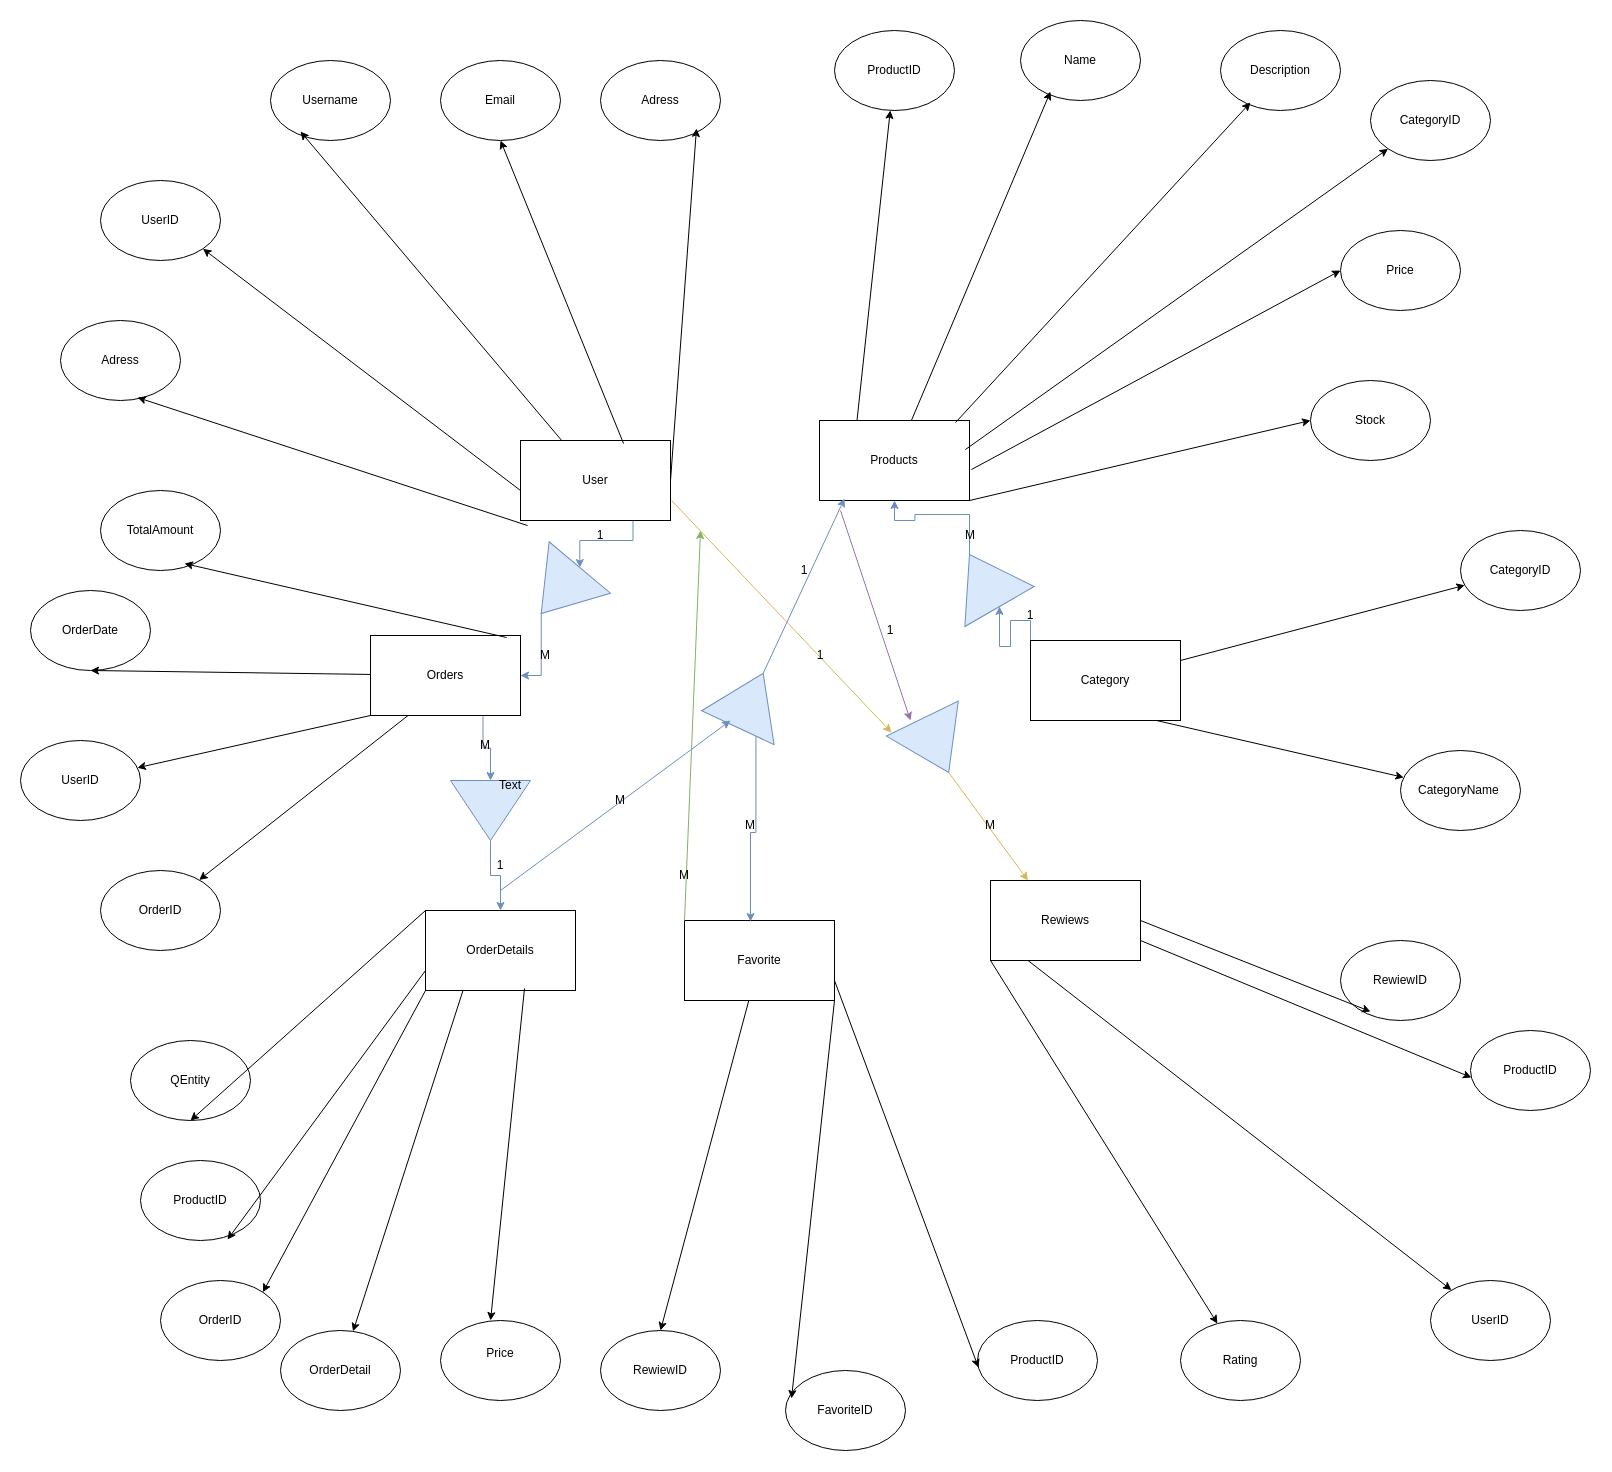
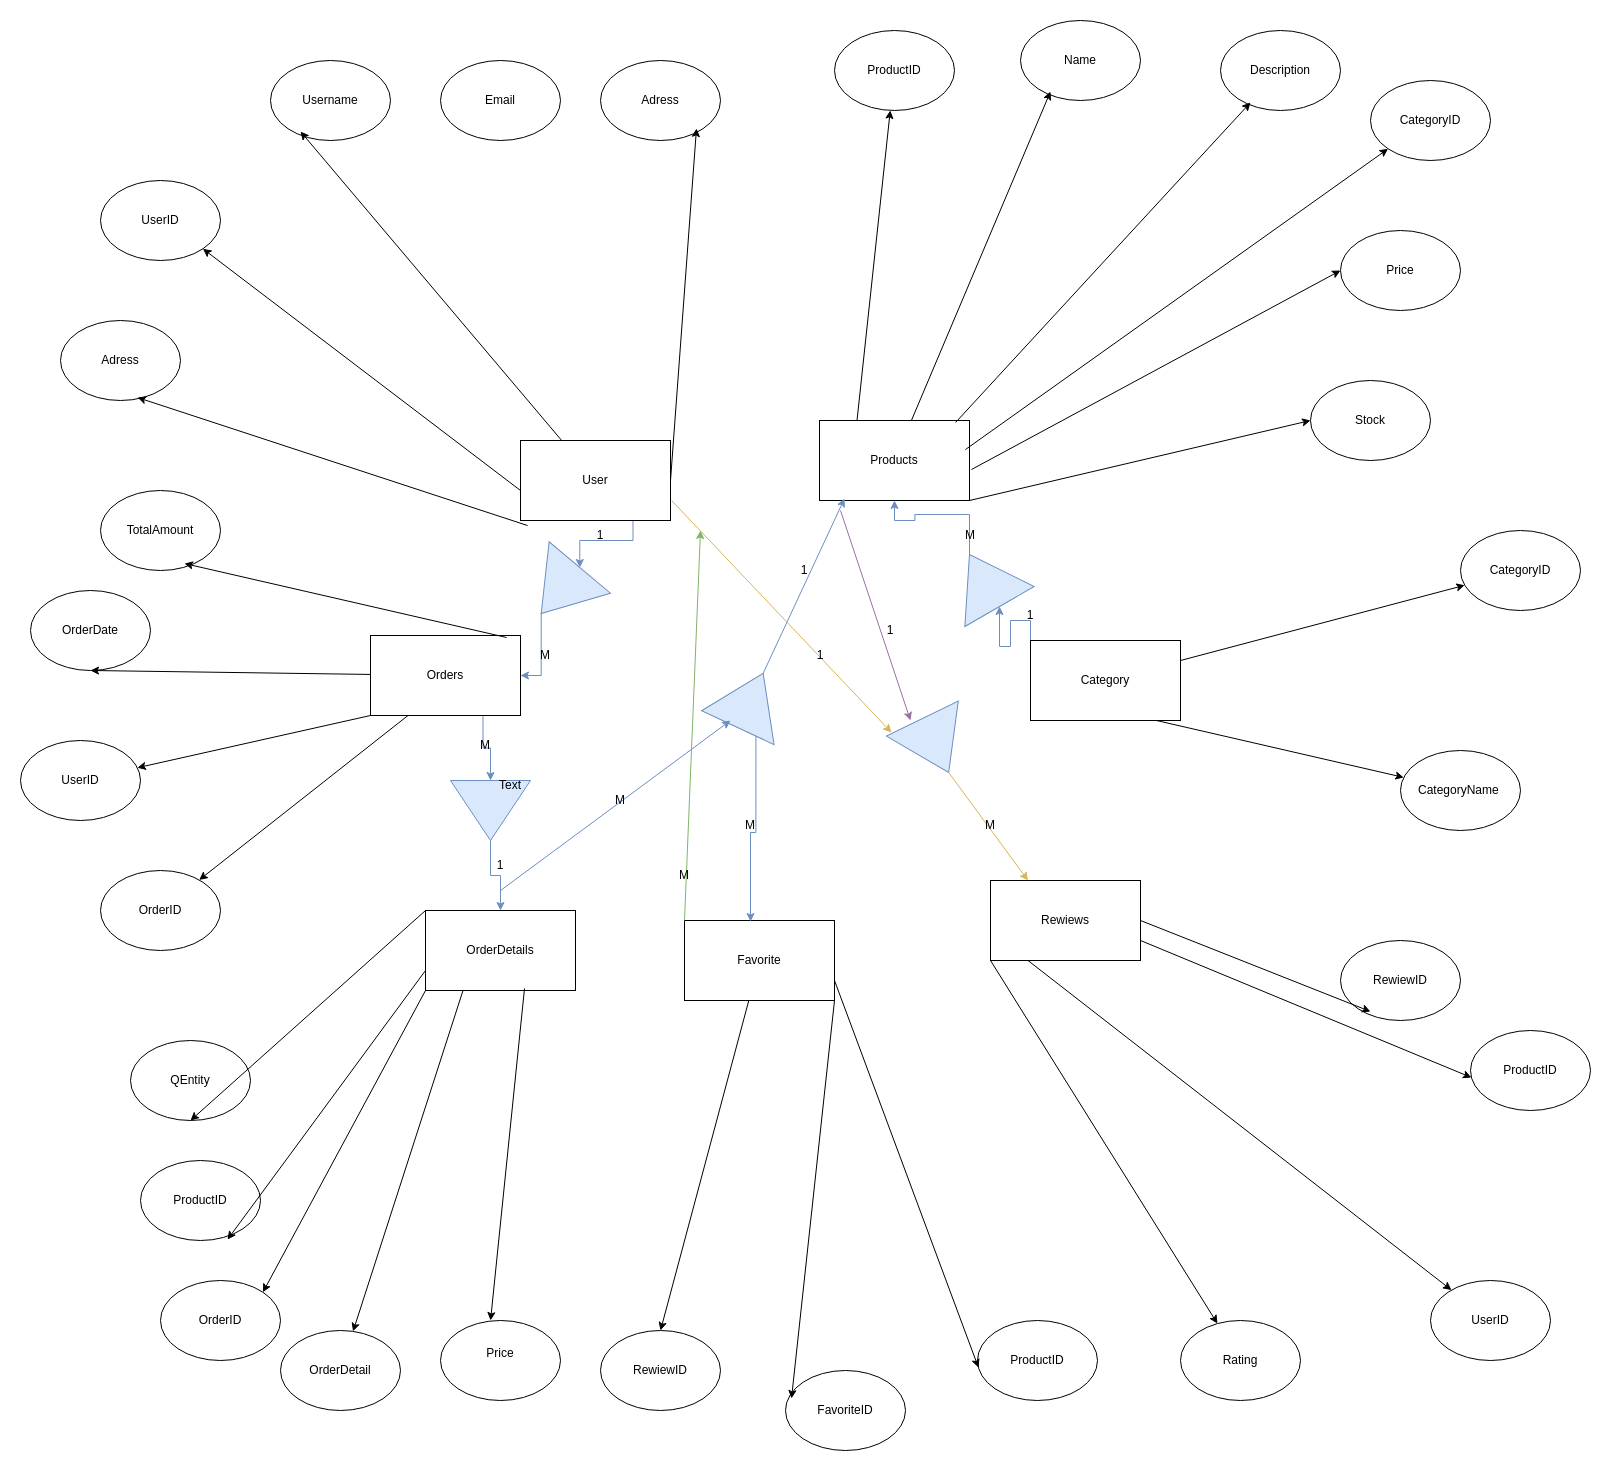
edge "User" -> "Email": removed
